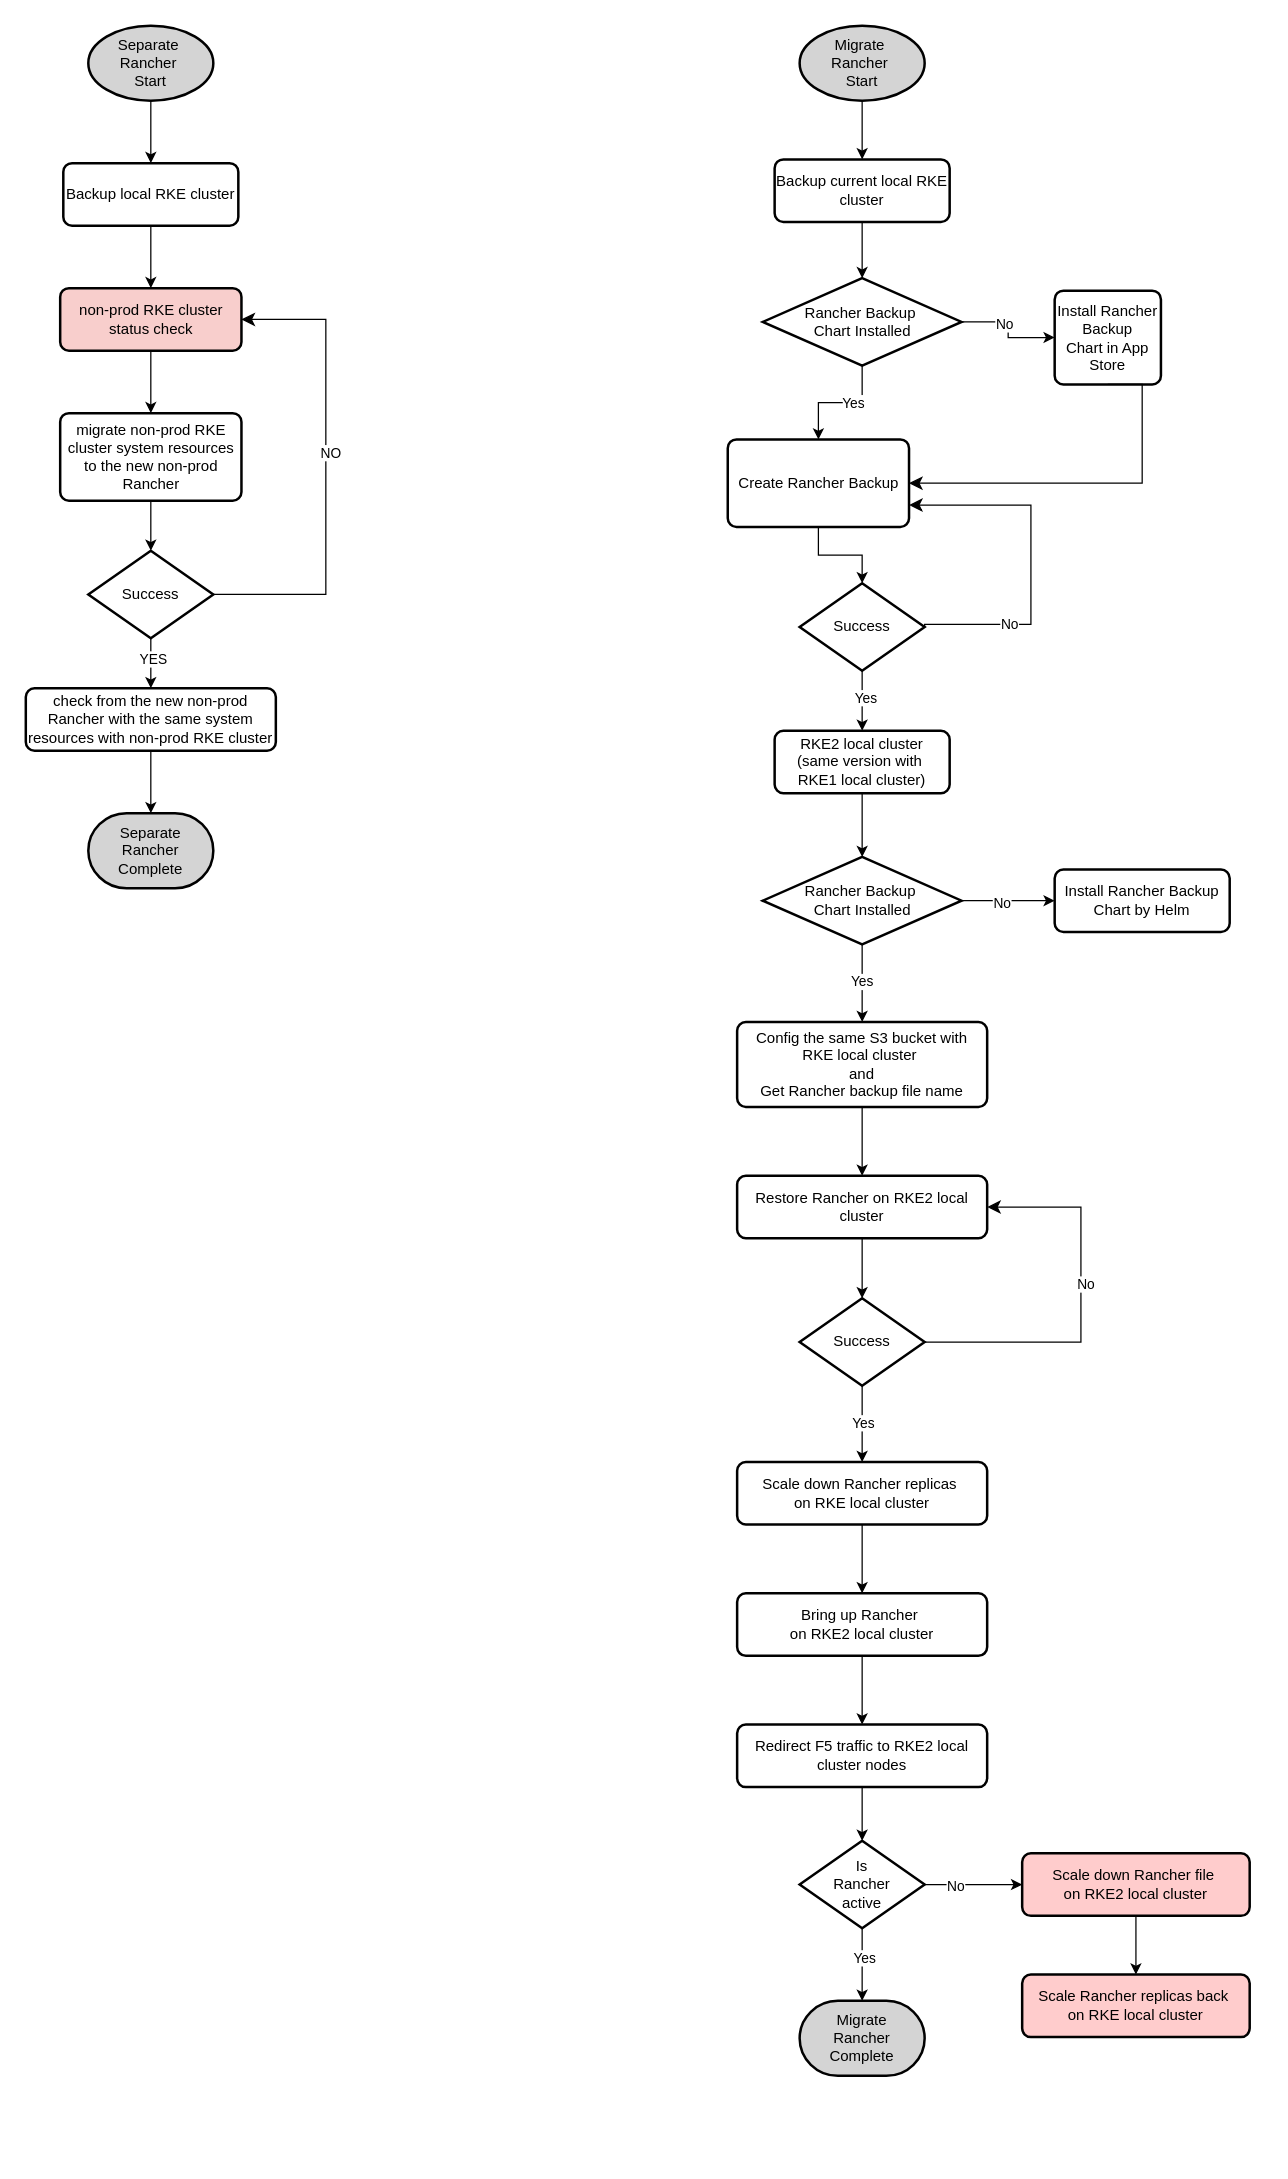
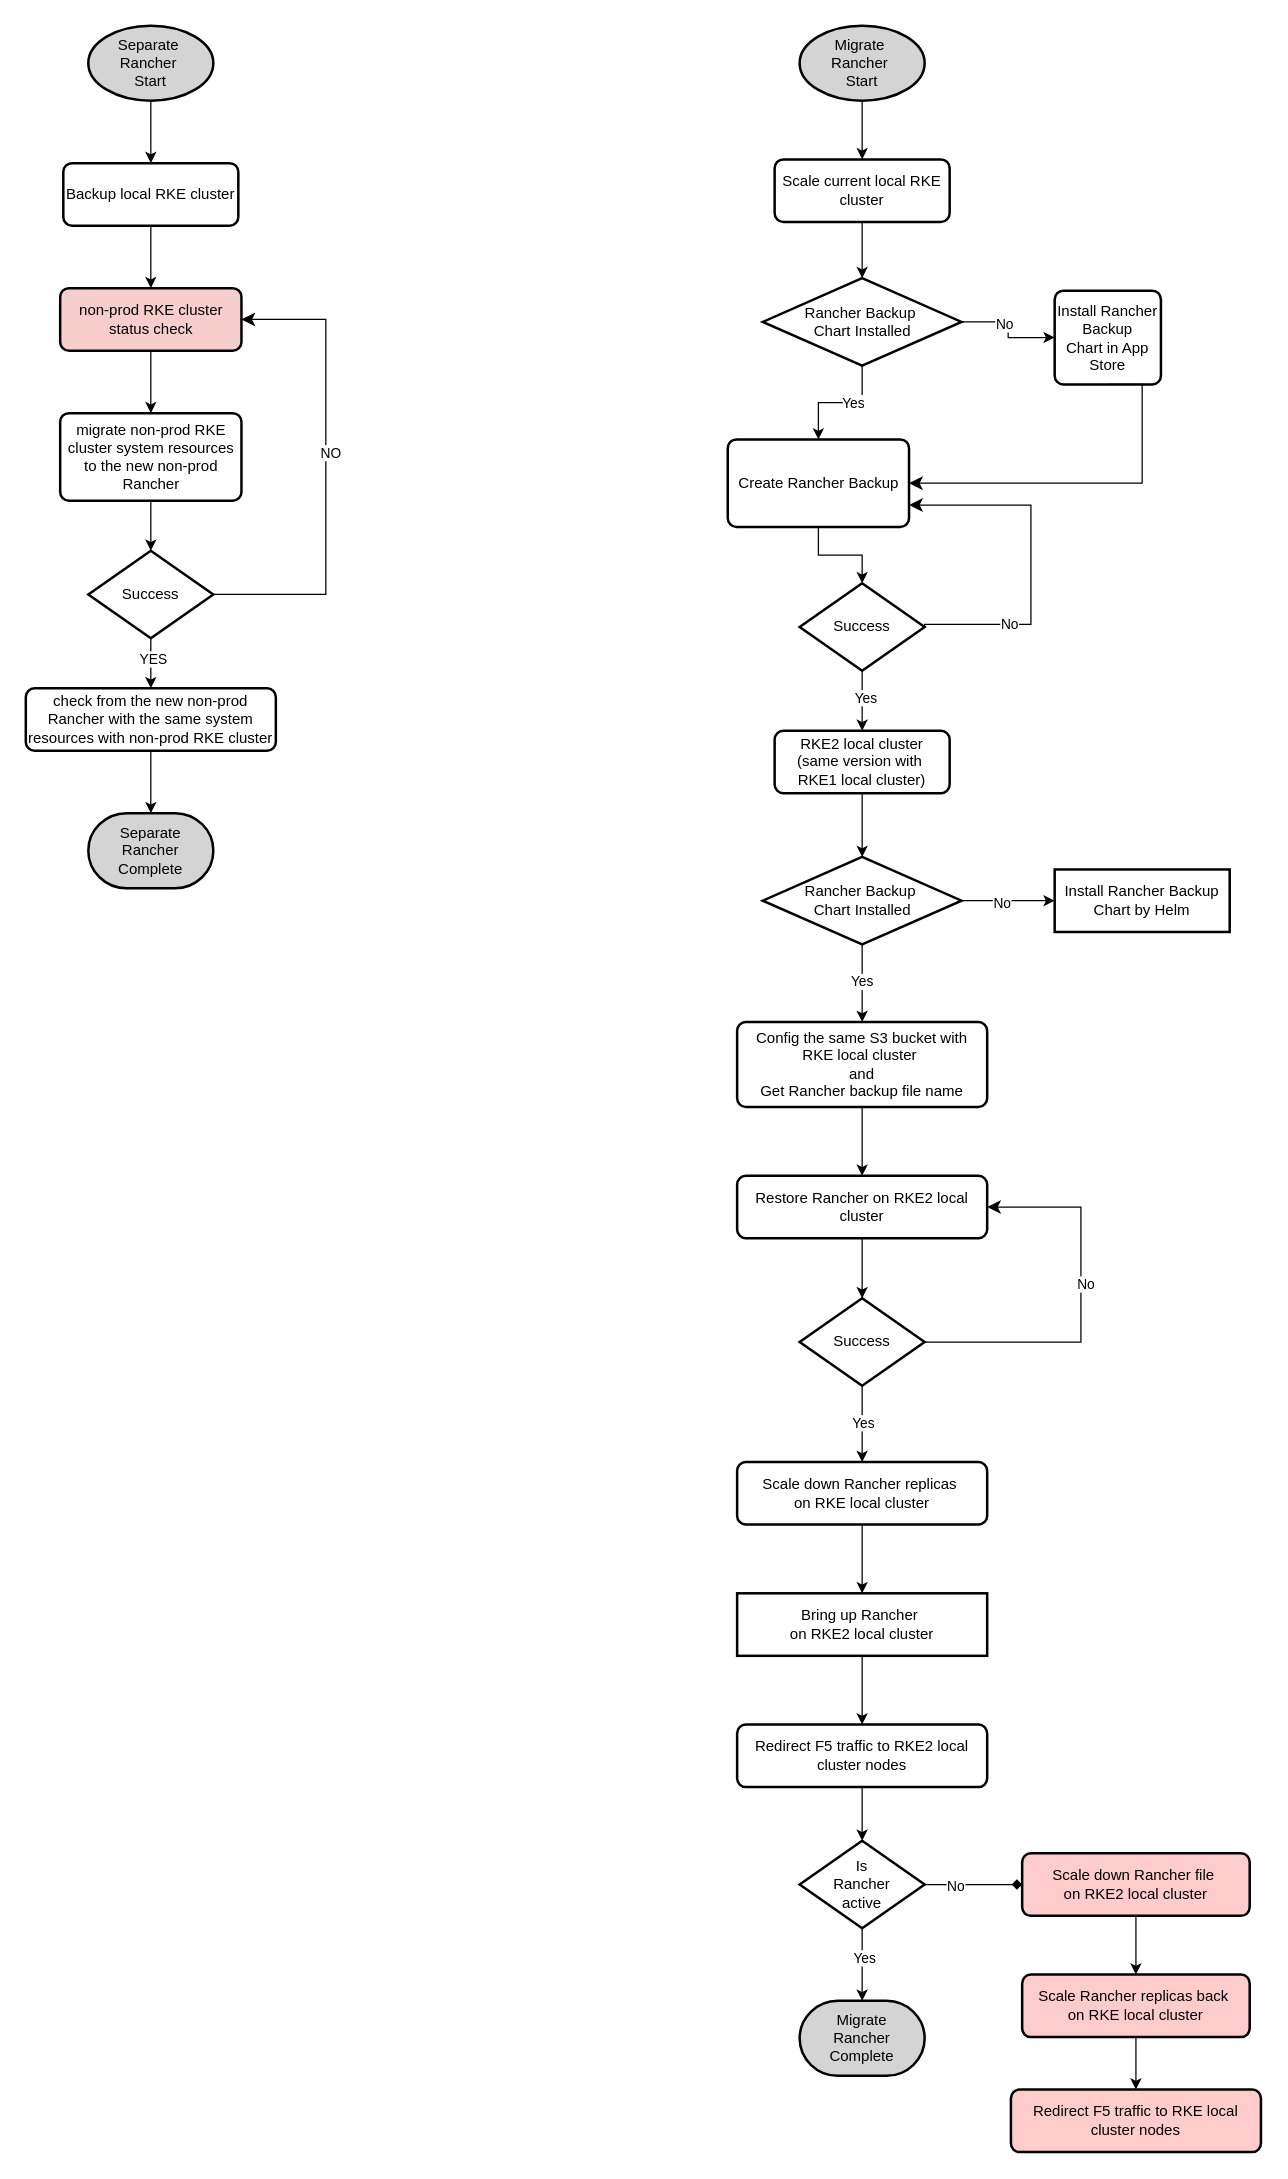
node "Backup current local RKE cluster": label "Backup current local RKE cluster" -> "Scale current local RKE cluster"
node "Install Rancher Backup Chart by Helm": shape rounded rectangle -> rectangle
node "Bring up Rancher on RKE2 local cluster": shape rounded rectangle -> rectangle
edge "Is Rancher active" -> "Scale down Rancher file on RKE2 local cluster": arrowhead classic -> diamond
edge "Scale Rancher replicas back on RKE local cluster" -> "Redirect F5 traffic to RKE local cluster nodes": added
node "Redirect F5 traffic to RKE local cluster nodes": added
